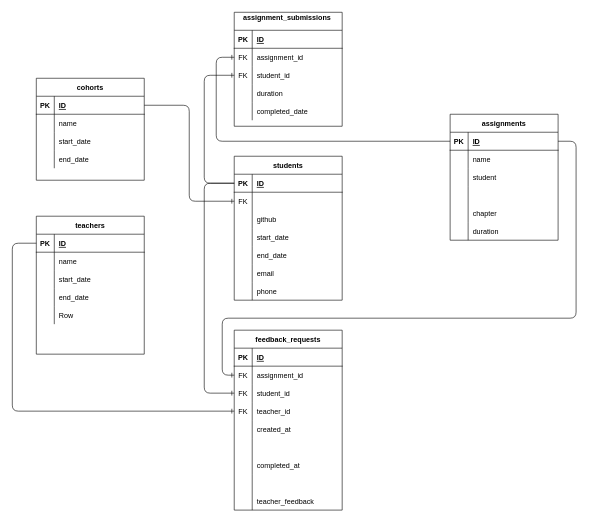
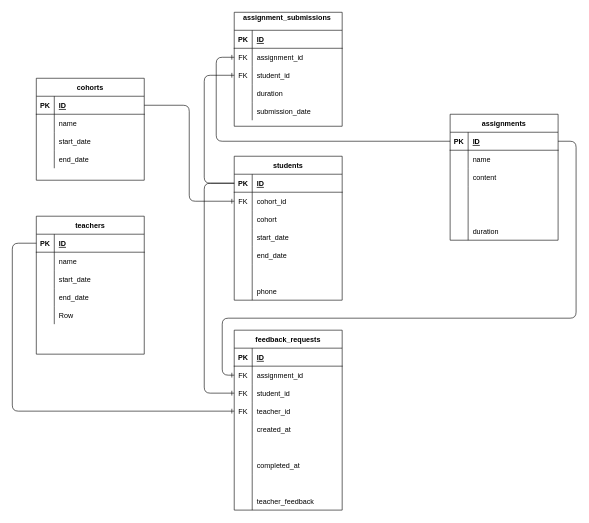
node "completed_date": label "completed_date" -> "submission_date"
node "student": label "student" -> "content"
node "cohort_id": added
node "chapter": removed
node "github": label "github" -> "cohort"
node "email": removed
